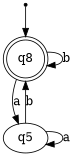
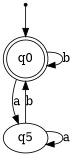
node "q8": label "q8" -> "q0"
